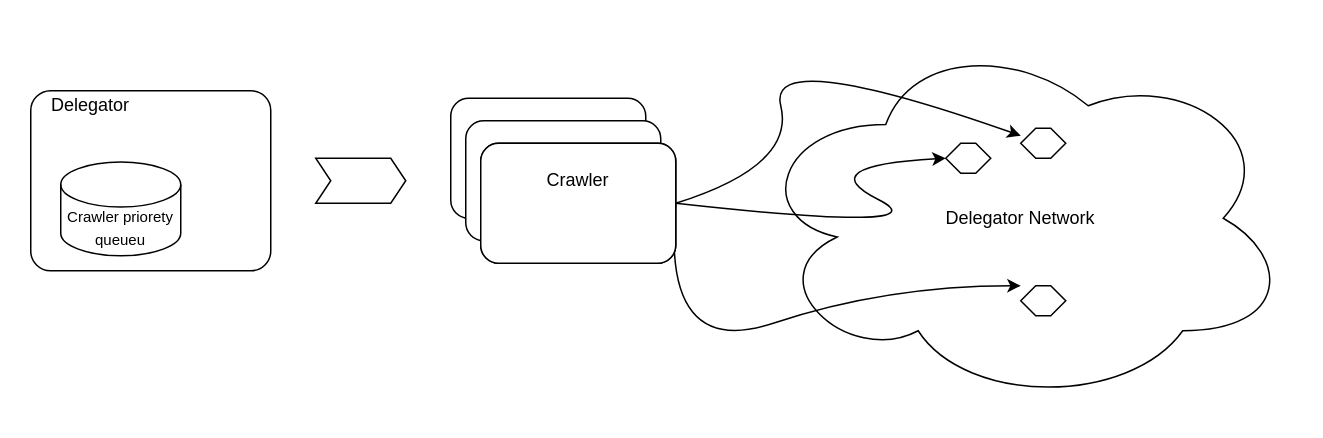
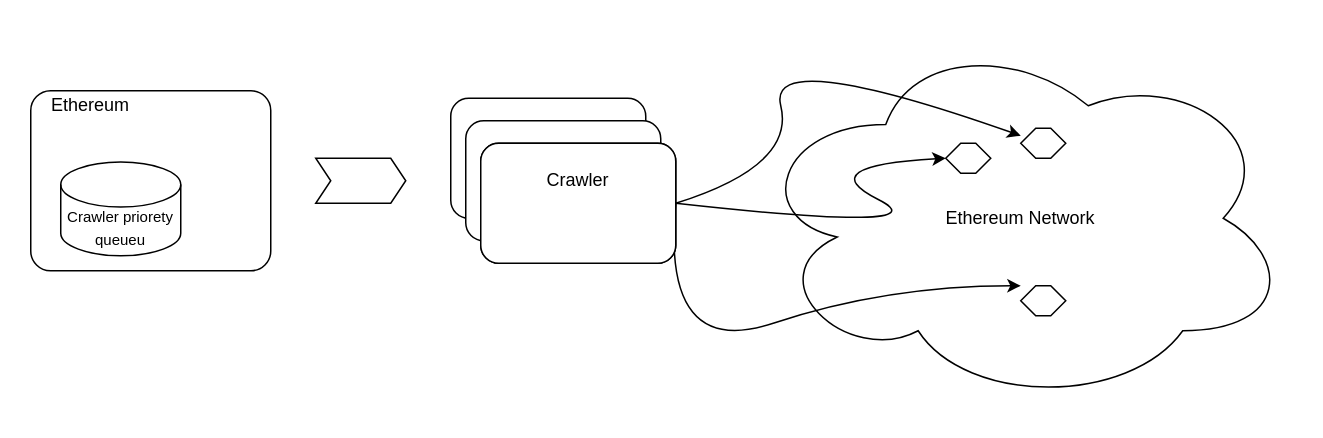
node "Delegator": label "Delegator" -> "Ethereum"
node "Delegator Network": label "Delegator Network" -> "Ethereum Network"
